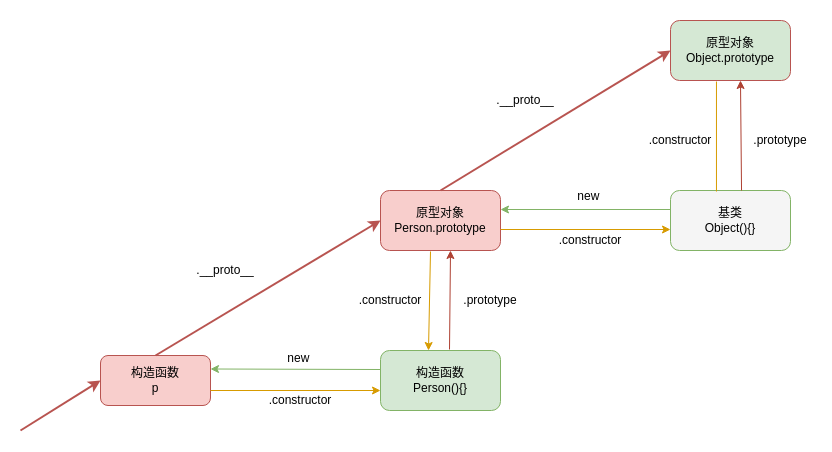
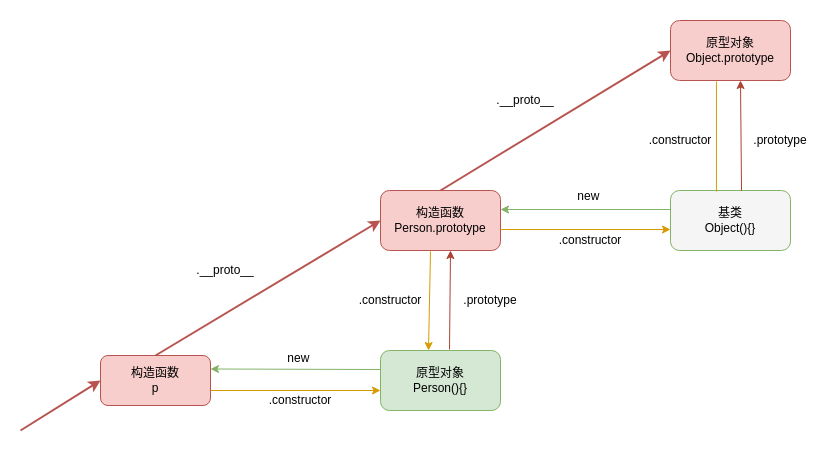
node "原型对象 Object.prototype": fillcolor #d5e8d4 -> #f8cecc
node "原型对象 Person.prototype": label "原型对象 Person.prototype" -> "构造函数 Person.prototype"
node "构造函数 Person(){}": label "构造函数 Person(){}" -> "原型对象 Person(){}"
